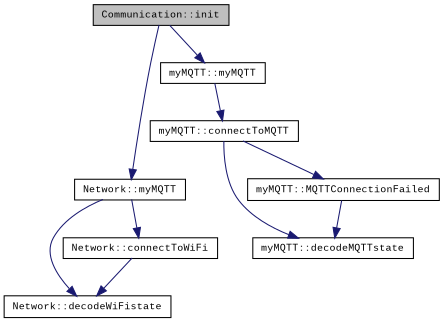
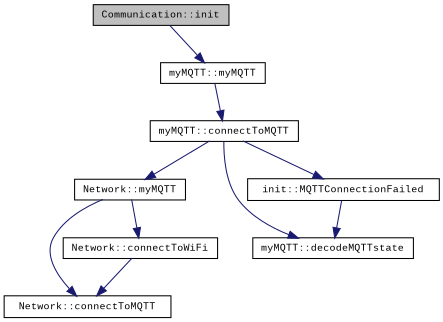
edge "Communication::init" -> "Network::myMQTT": now "myMQTT::connectToMQTT" -> "Network::myMQTT"
node "myMQTT::MQTTConnectionFailed": label "myMQTT::MQTTConnectionFailed" -> "init::MQTTConnectionFailed"
node "Network::decodeWiFistate": label "Network::decodeWiFistate" -> "Network::connectToMQTT"
